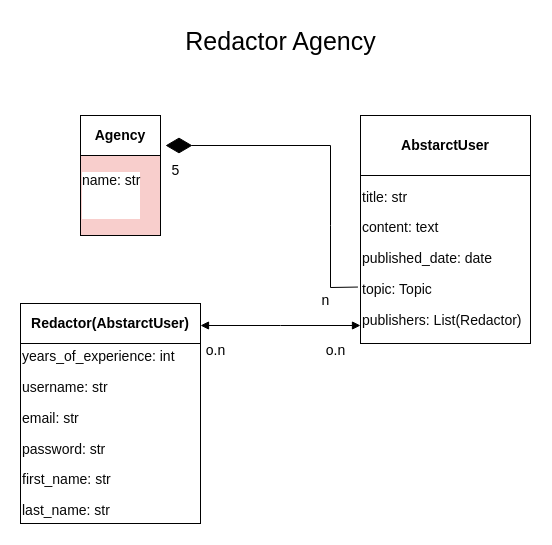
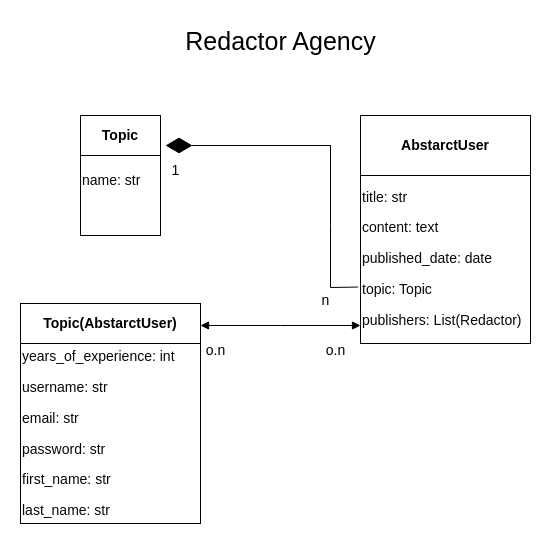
node "Agency": label "Agency" -> "Topic"
node "5": label "5" -> "1"
node "name: str": fillcolor #f8cecc -> #ffffff
node "Redactor(AbstarctUser)": label "Redactor(AbstarctUser)" -> "Topic(AbstarctUser)"
